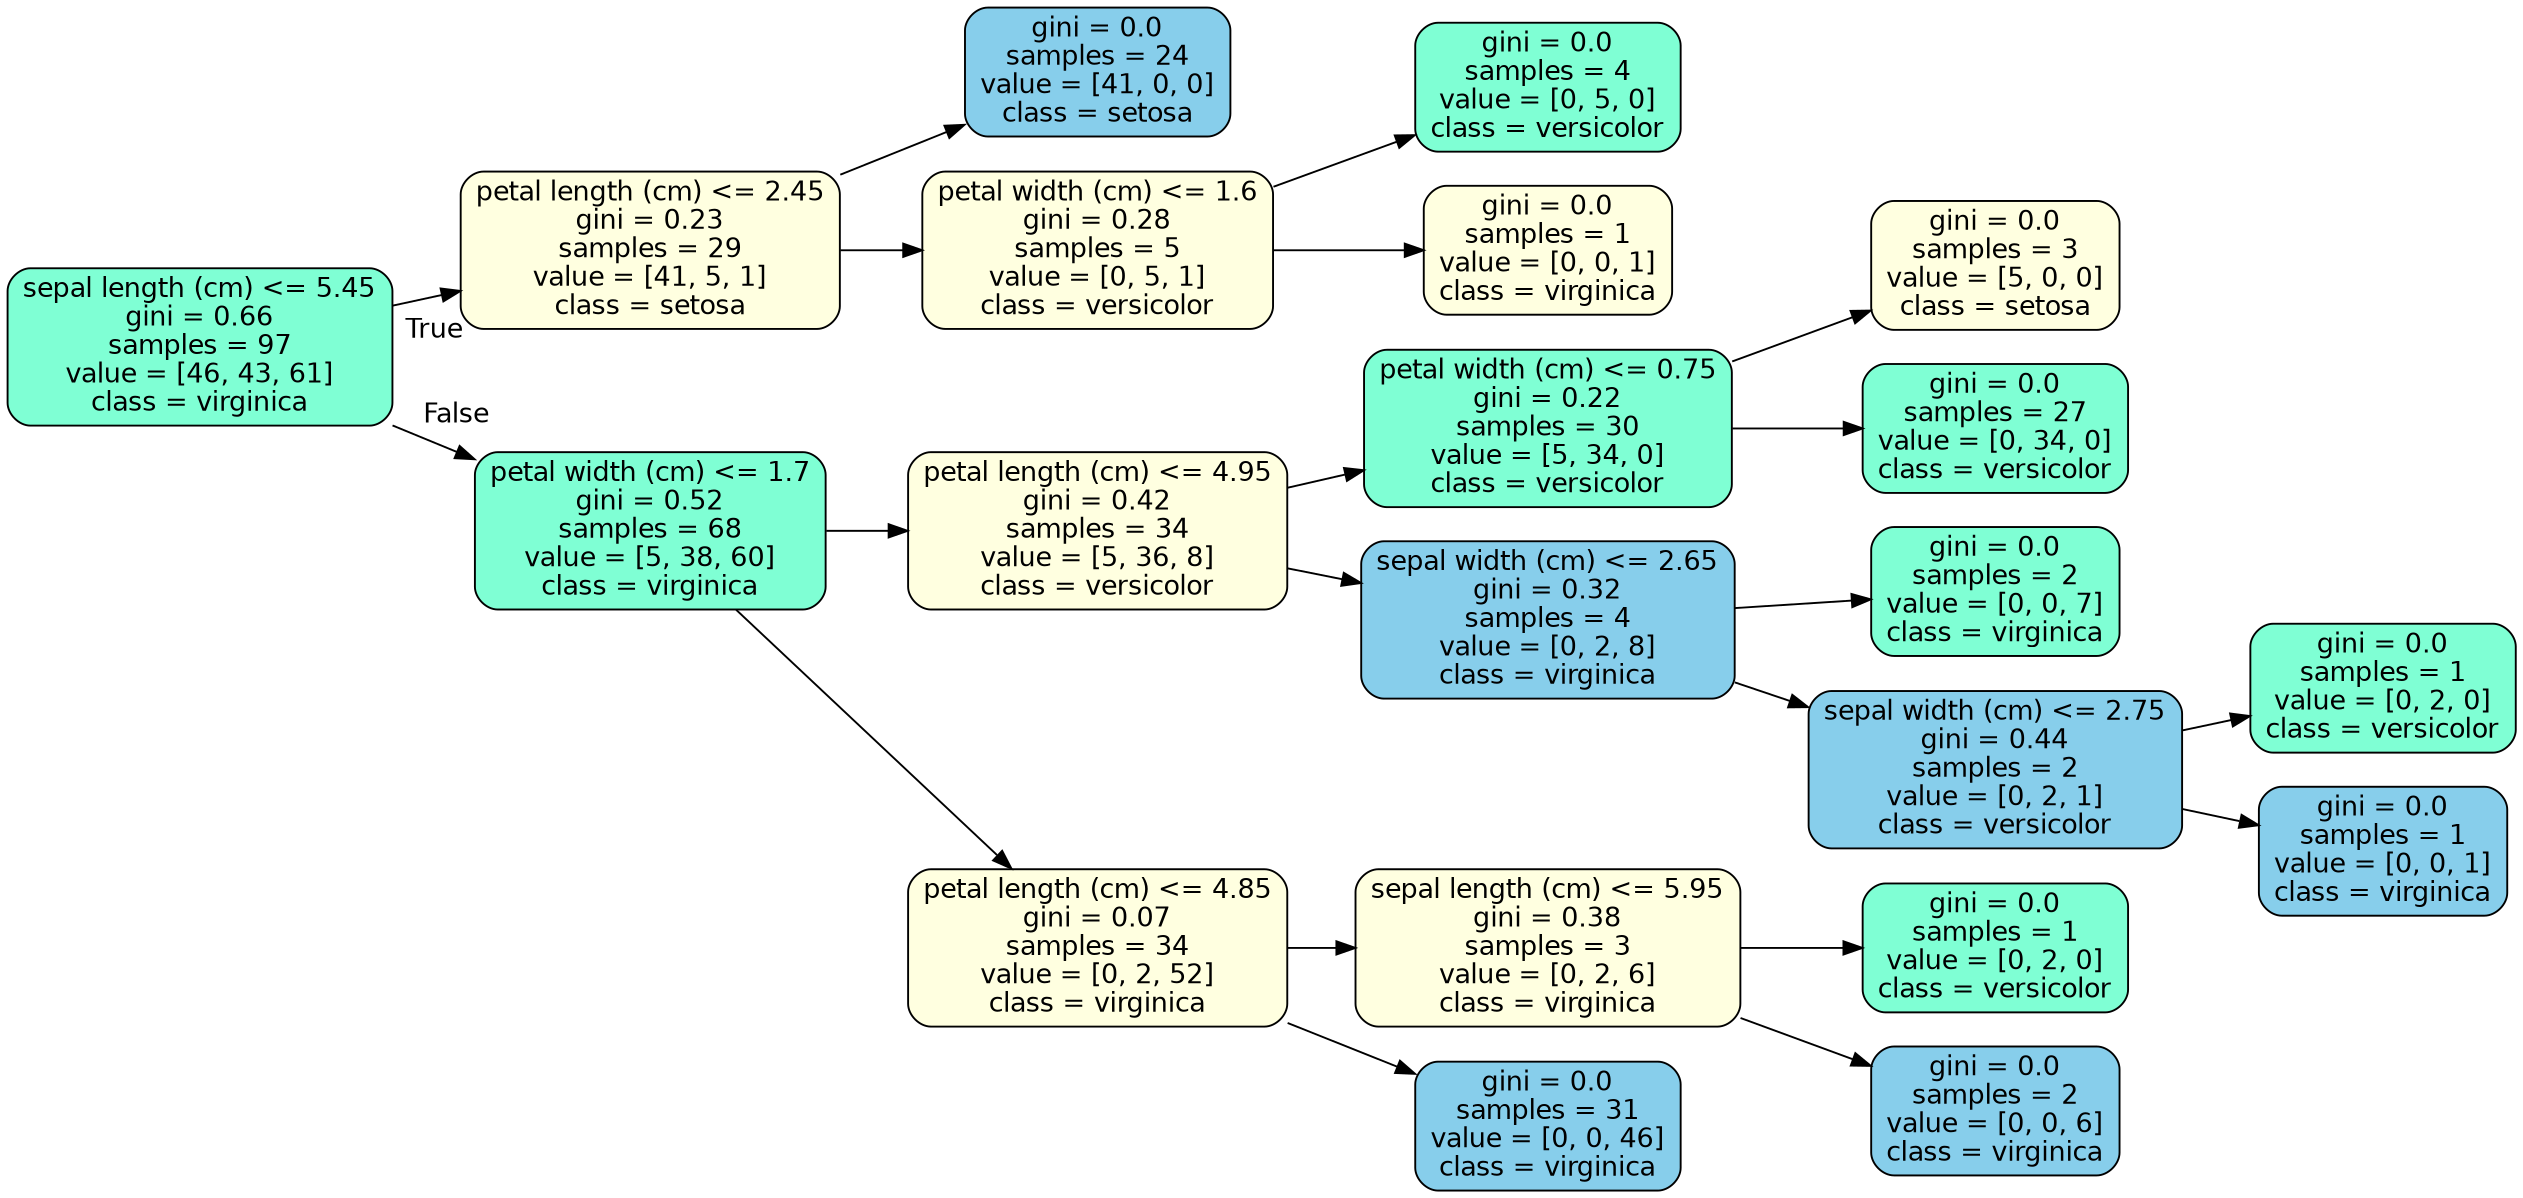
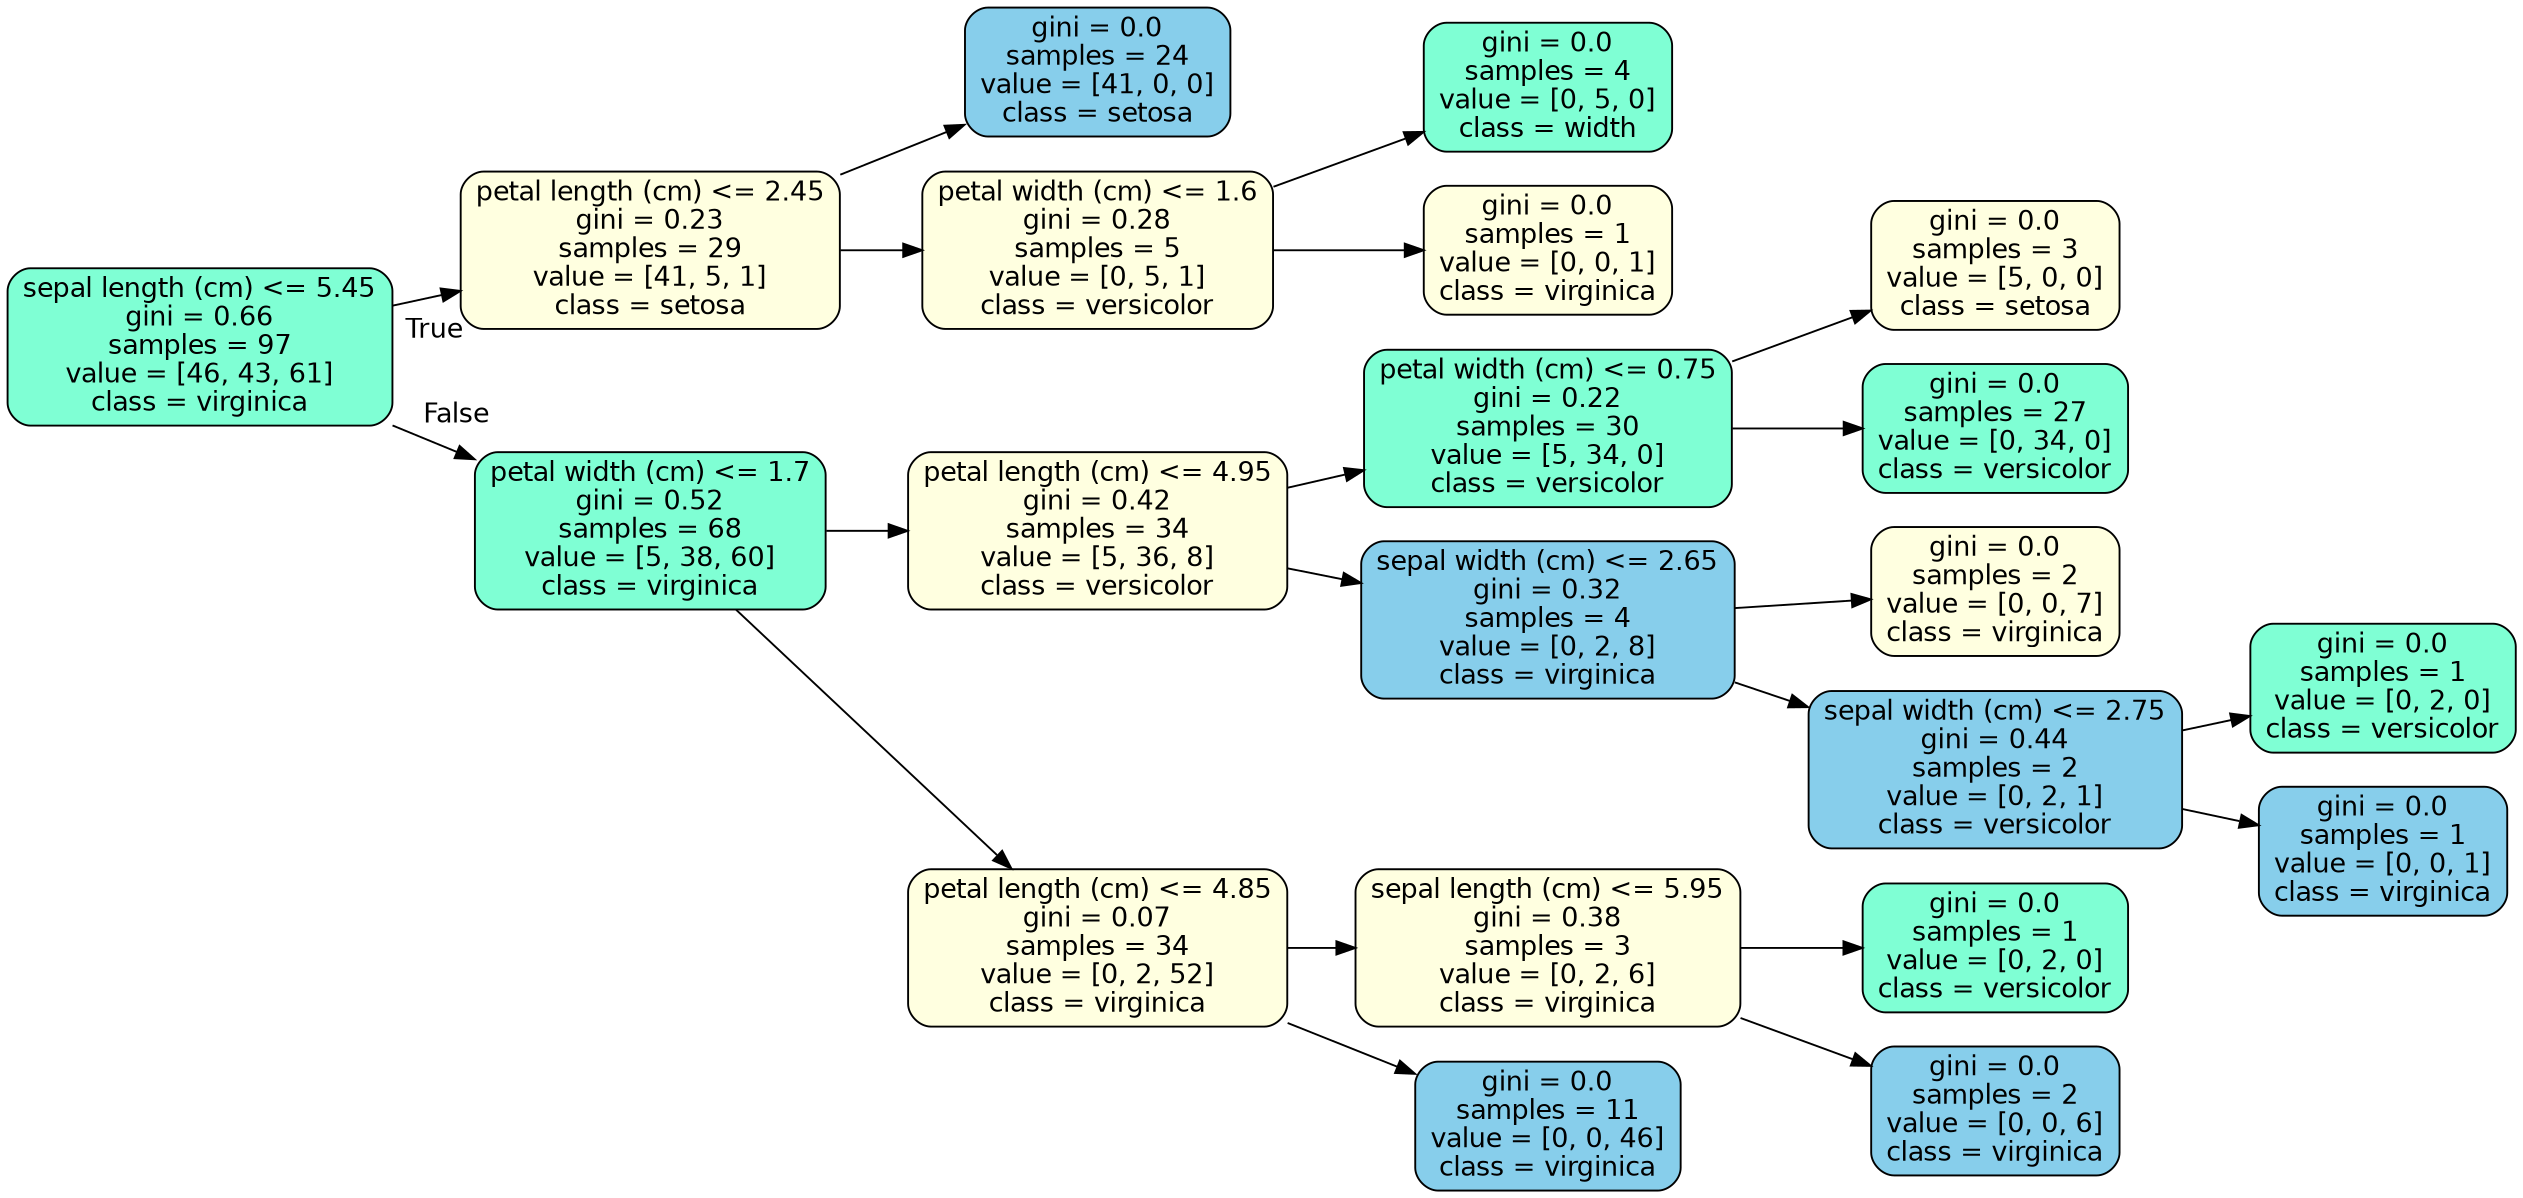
node "gini = 0.0 samples = 4 value = [0, 5, 0] class = versicolor": label "gini = 0.0 samples = 4 value = [0, 5, 0] class = versicolor" -> "gini = 0.0 samples = 4 value = [0, 5, 0] class = width"
node "gini = 0.0 samples = 2 value = [0, 0, 7] class = virginica": fillcolor aquamarine -> lightyellow
node "gini = 0.0 samples = 31 value = [0, 0, 46] class = virginica": label "gini = 0.0 samples = 31 value = [0, 0, 46] class = virginica" -> "gini = 0.0 samples = 11 value = [0, 0, 46] class = virginica"
